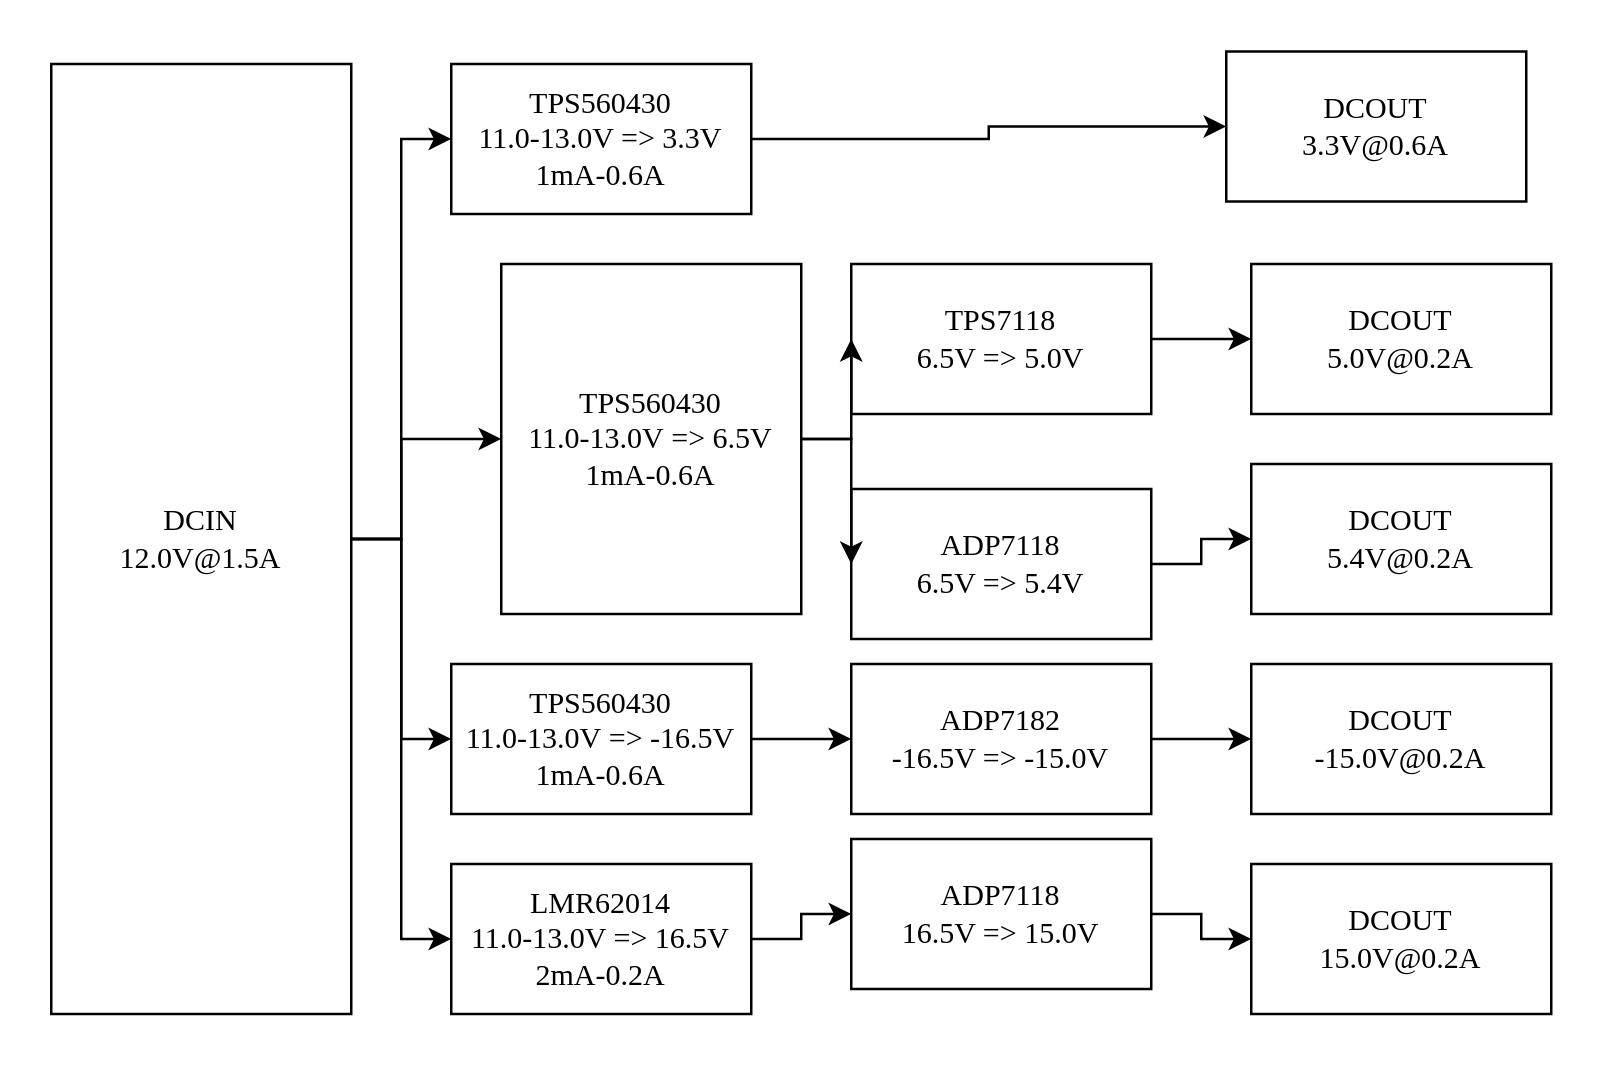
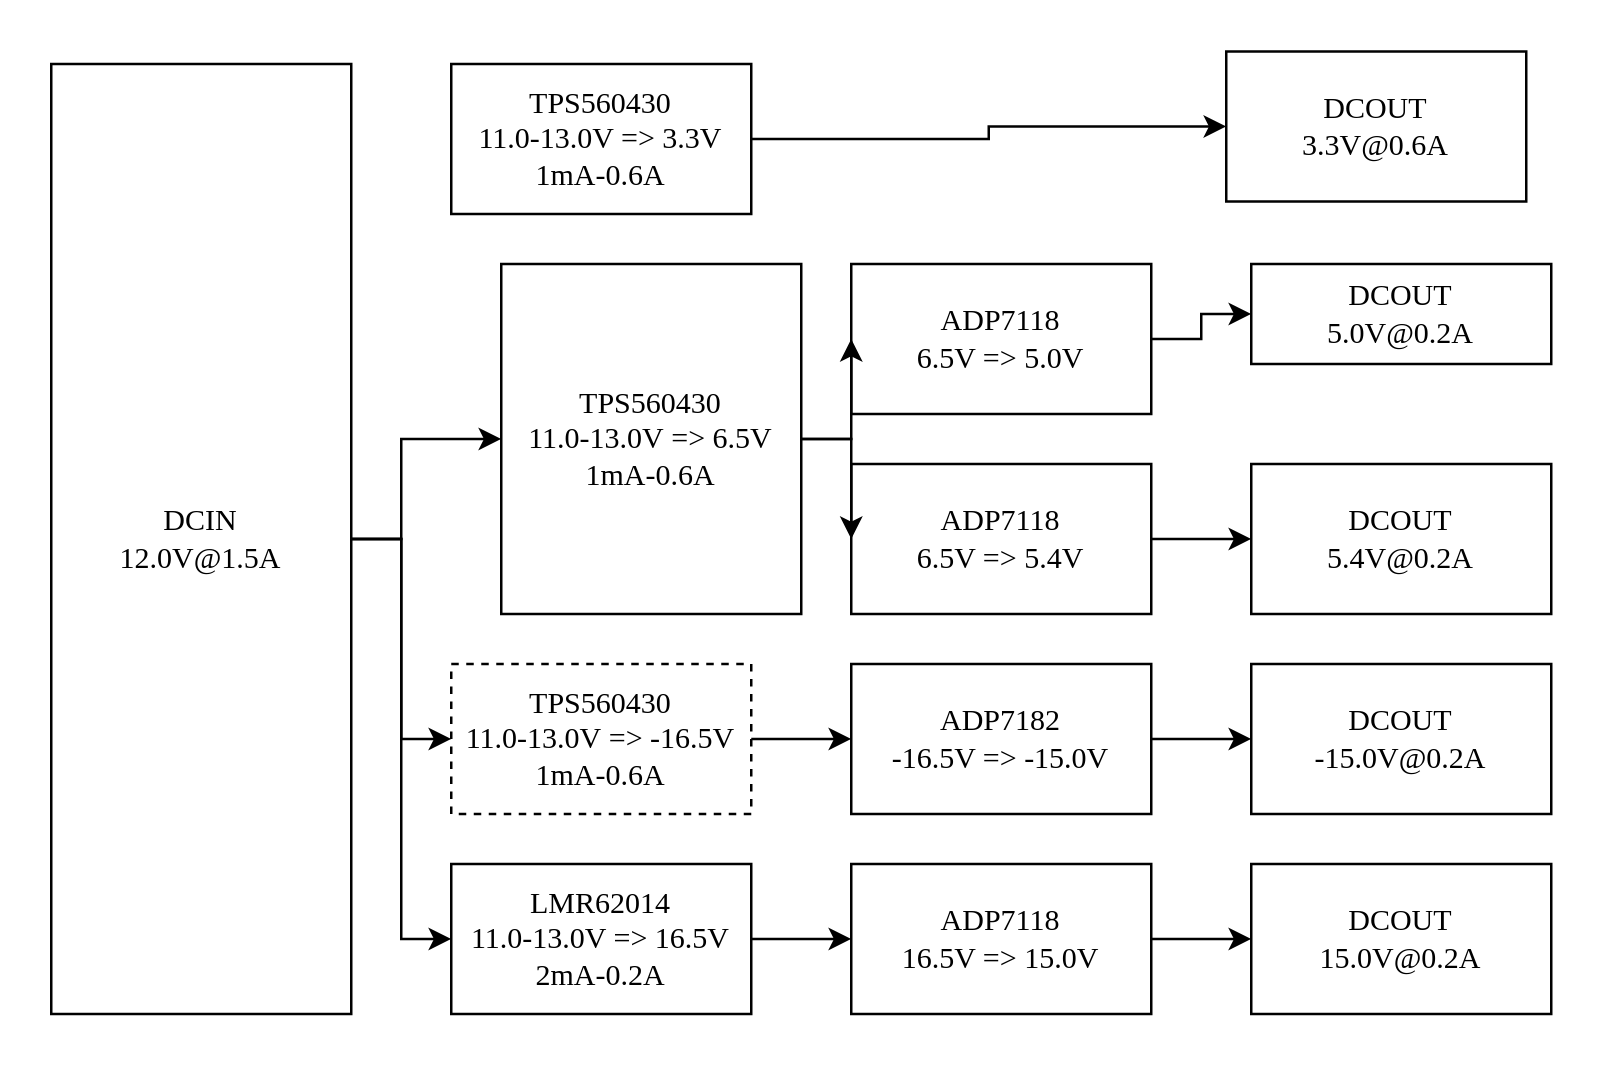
edge "DCIN 12.0V@1.5A" -> "TPS560430 11.0-13.0V => 3.3V 1mA-0.6A": removed
node "TPS7118 6.5V => 5.0V": label "TPS7118 6.5V => 5.0V" -> "ADP7118 6.5V => 5.0V"
node "DCOUT 5.0V@0.2A": size 300x150 -> 300x100
node "ADP7118 6.5V => 5.4V": moved (1001, 564) -> (1001, 539)
node "TPS56043011.0-13.0V => -16.5V 1mA-0.6A": style solid -> dashed
node "ADP7118 16.5V => 15.0V": moved (1001, 914) -> (1001, 939)
